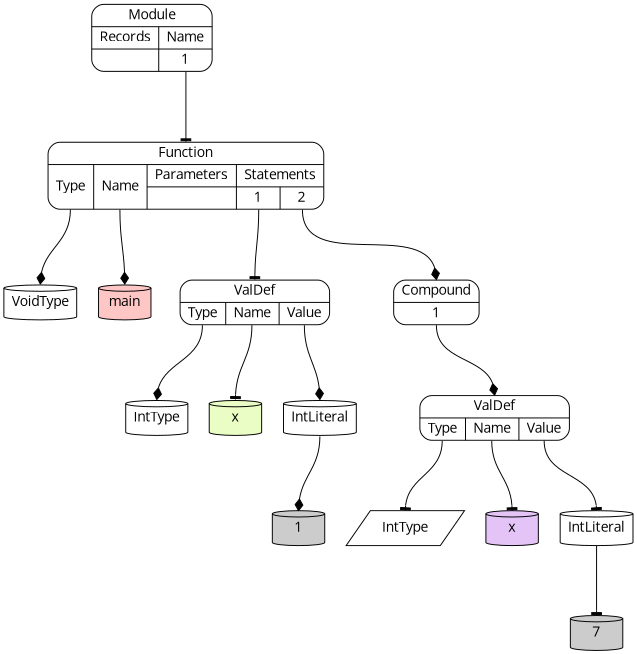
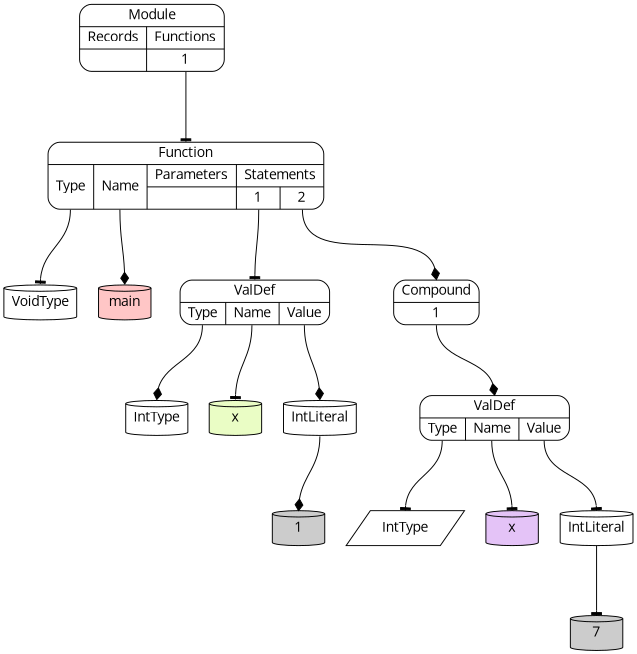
node "Module": text "Name" -> "Functions"
edge "Function" -> "VoidType": arrowhead diamond -> tee
